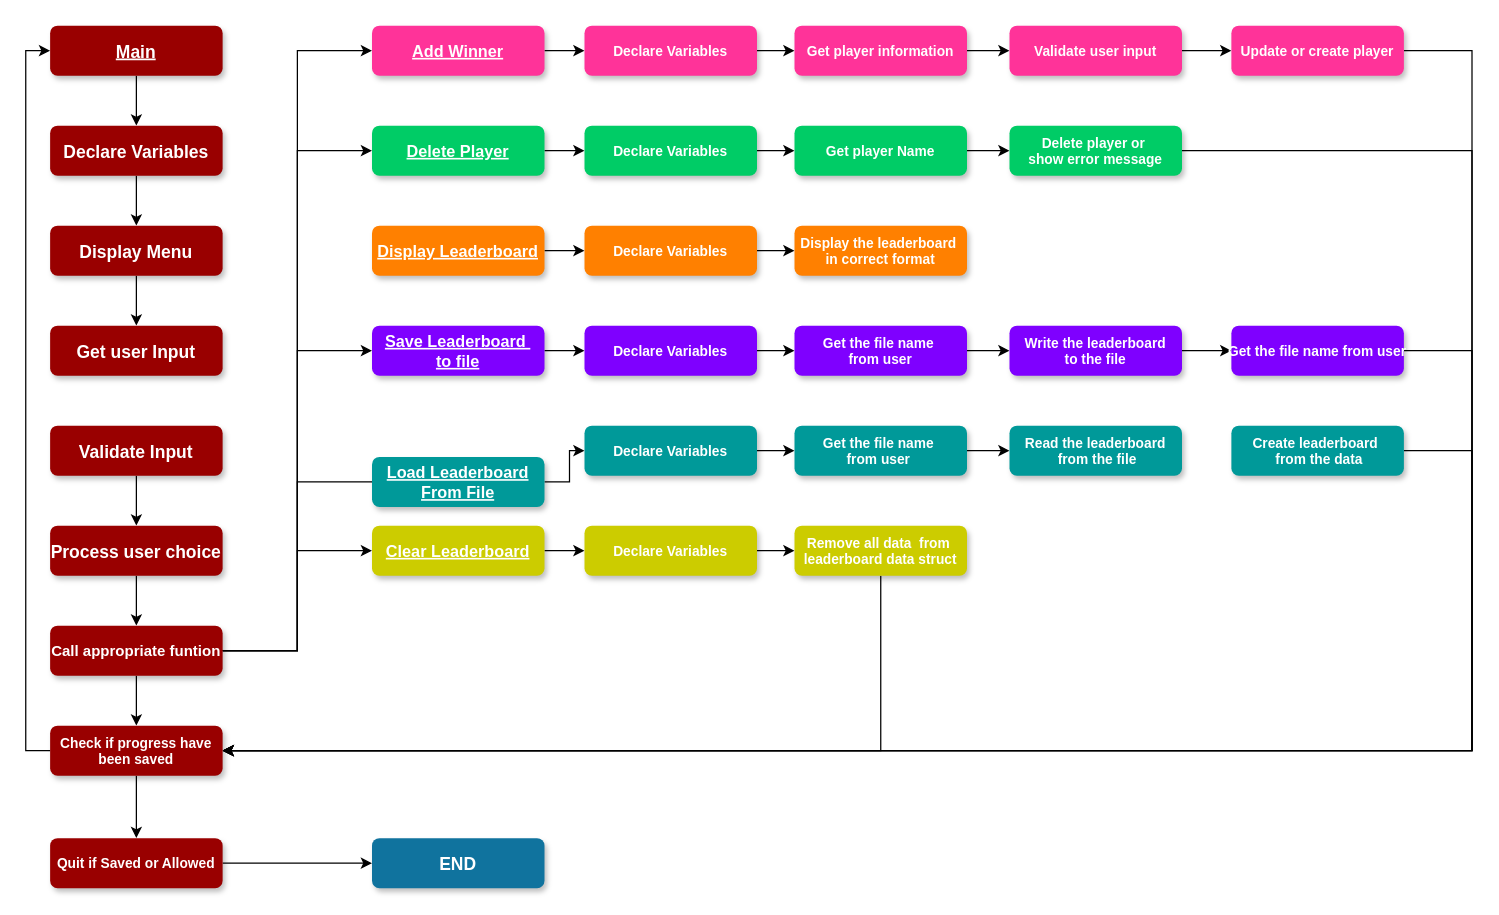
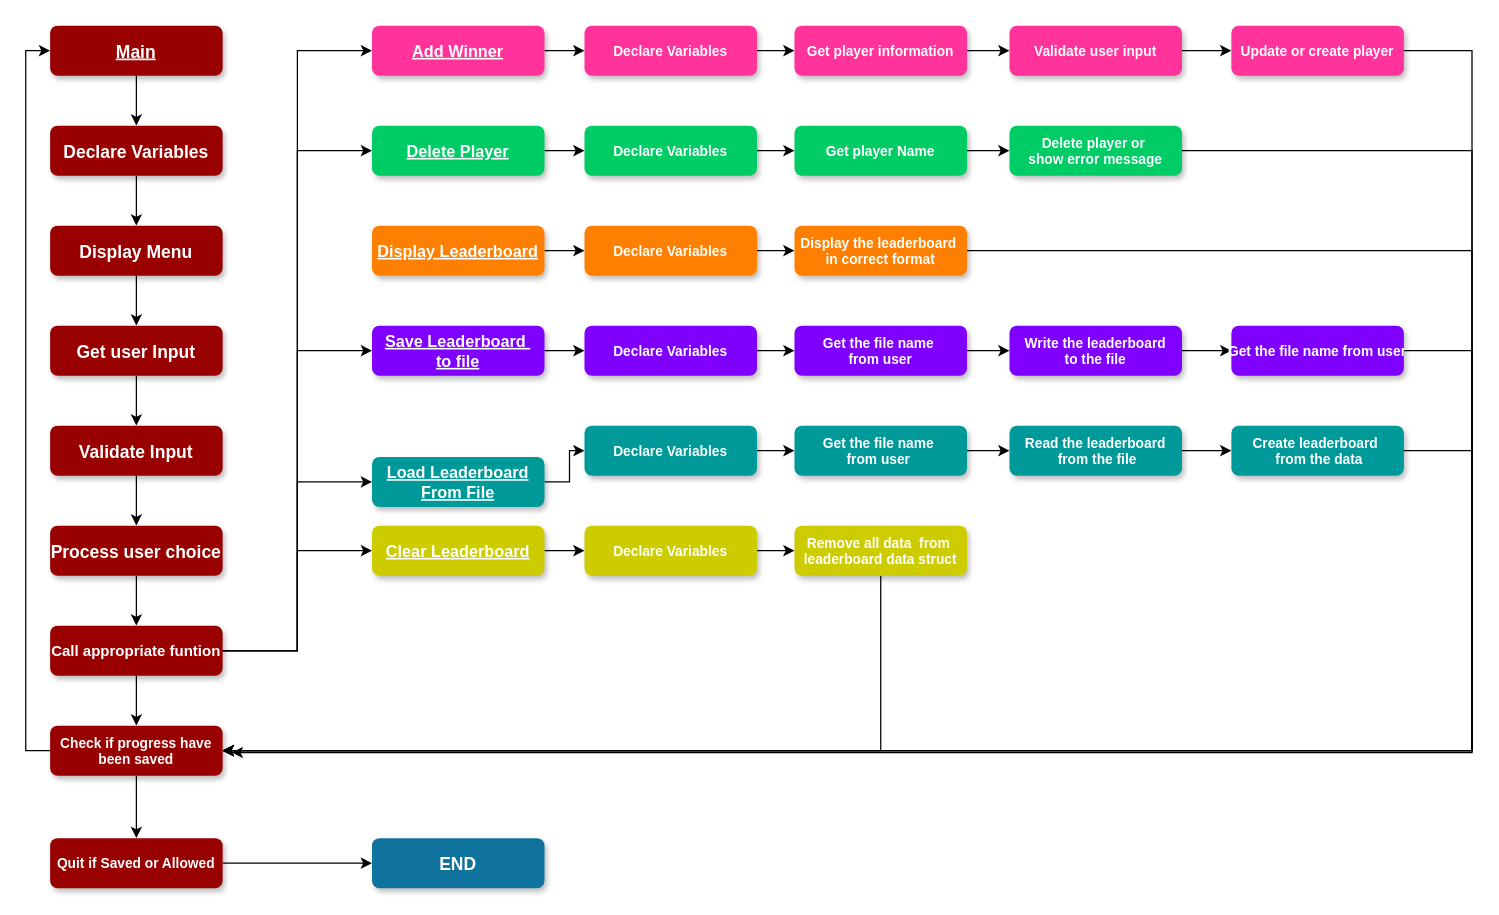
edge "Get user Input" -> "Validate Input": added
edge "Read the leaderboard from the file" -> "Create leaderboard from the data": added
edge "Load Leaderboard From File" -- "Call appropriate funtion": arrowhead none -> classic
edge "Display the leaderboard in correct format" -> "Check if progress have been saved": added
